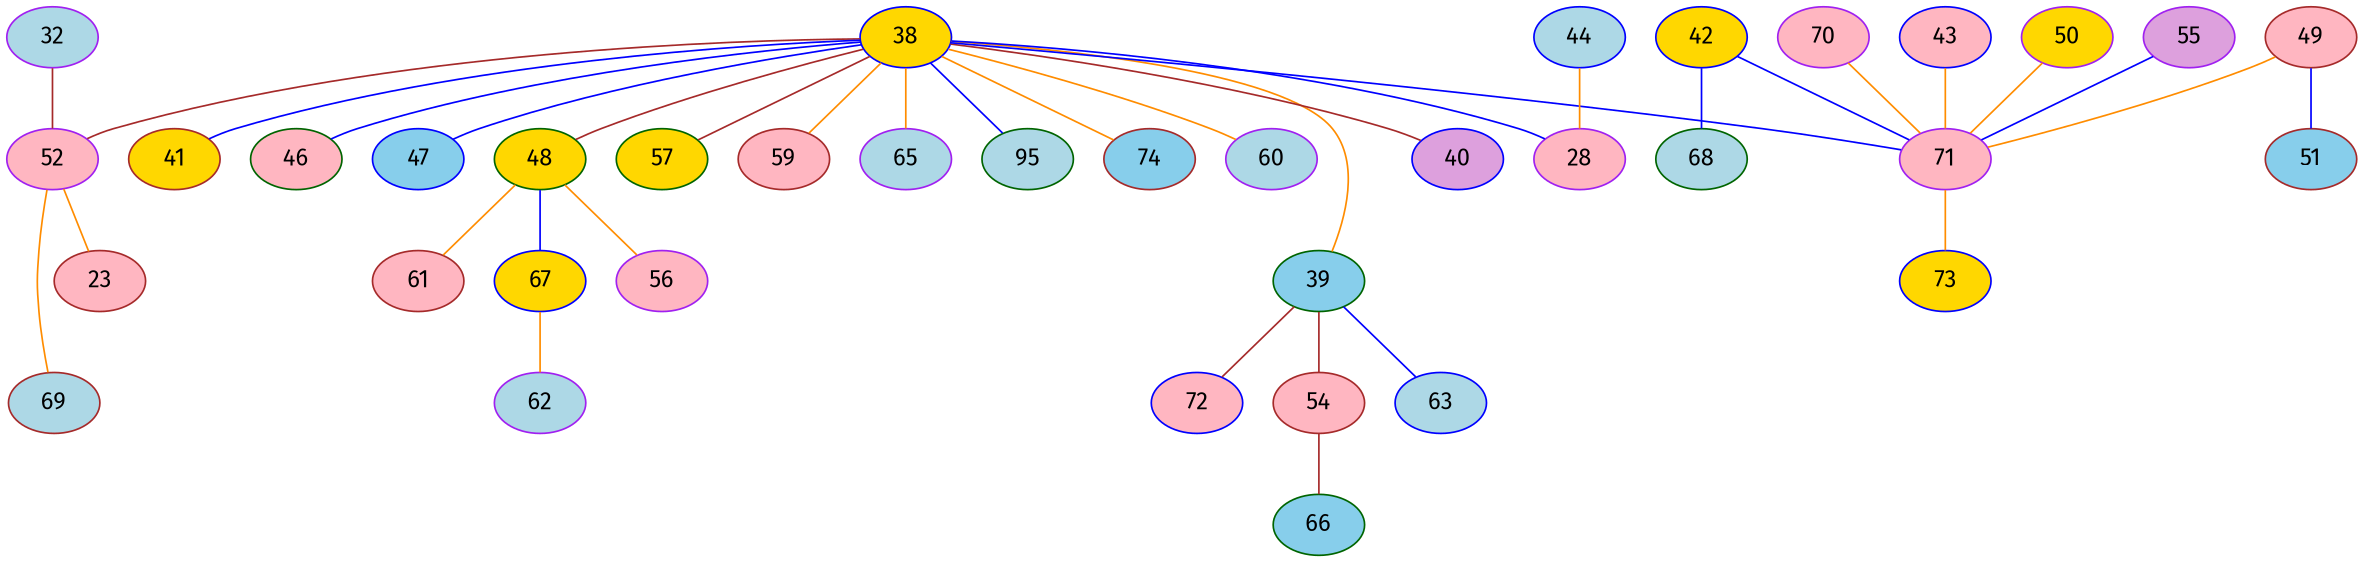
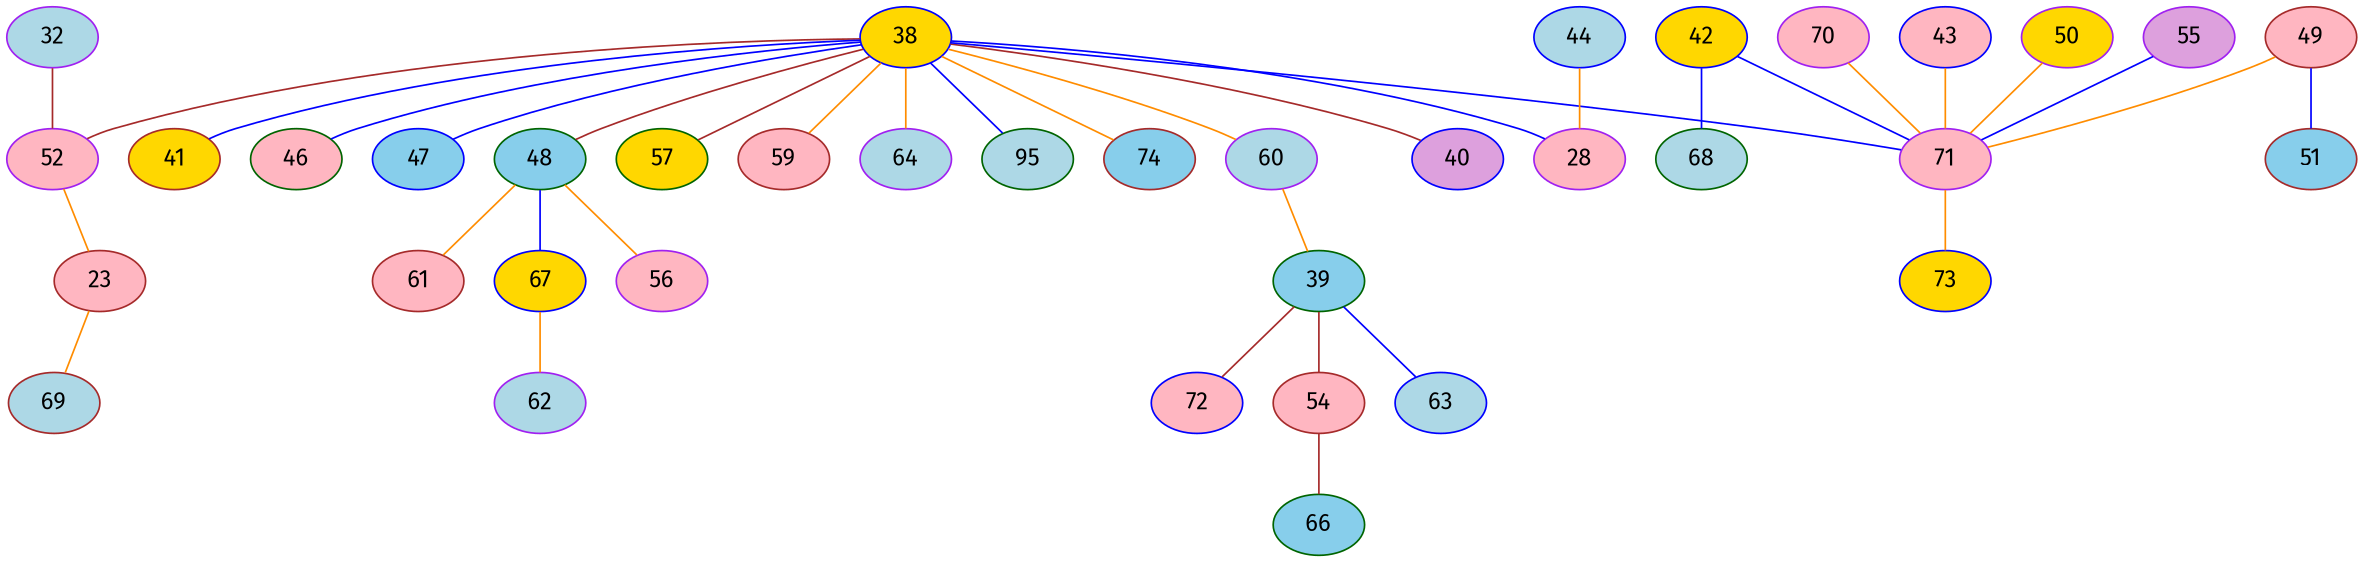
edge "38" -- "39": now "60" -- "39"
node "48": fillcolor gold -> skyblue
node "65": label "65" -> "64"
edge "52" -- "69": now "23" -- "69"
